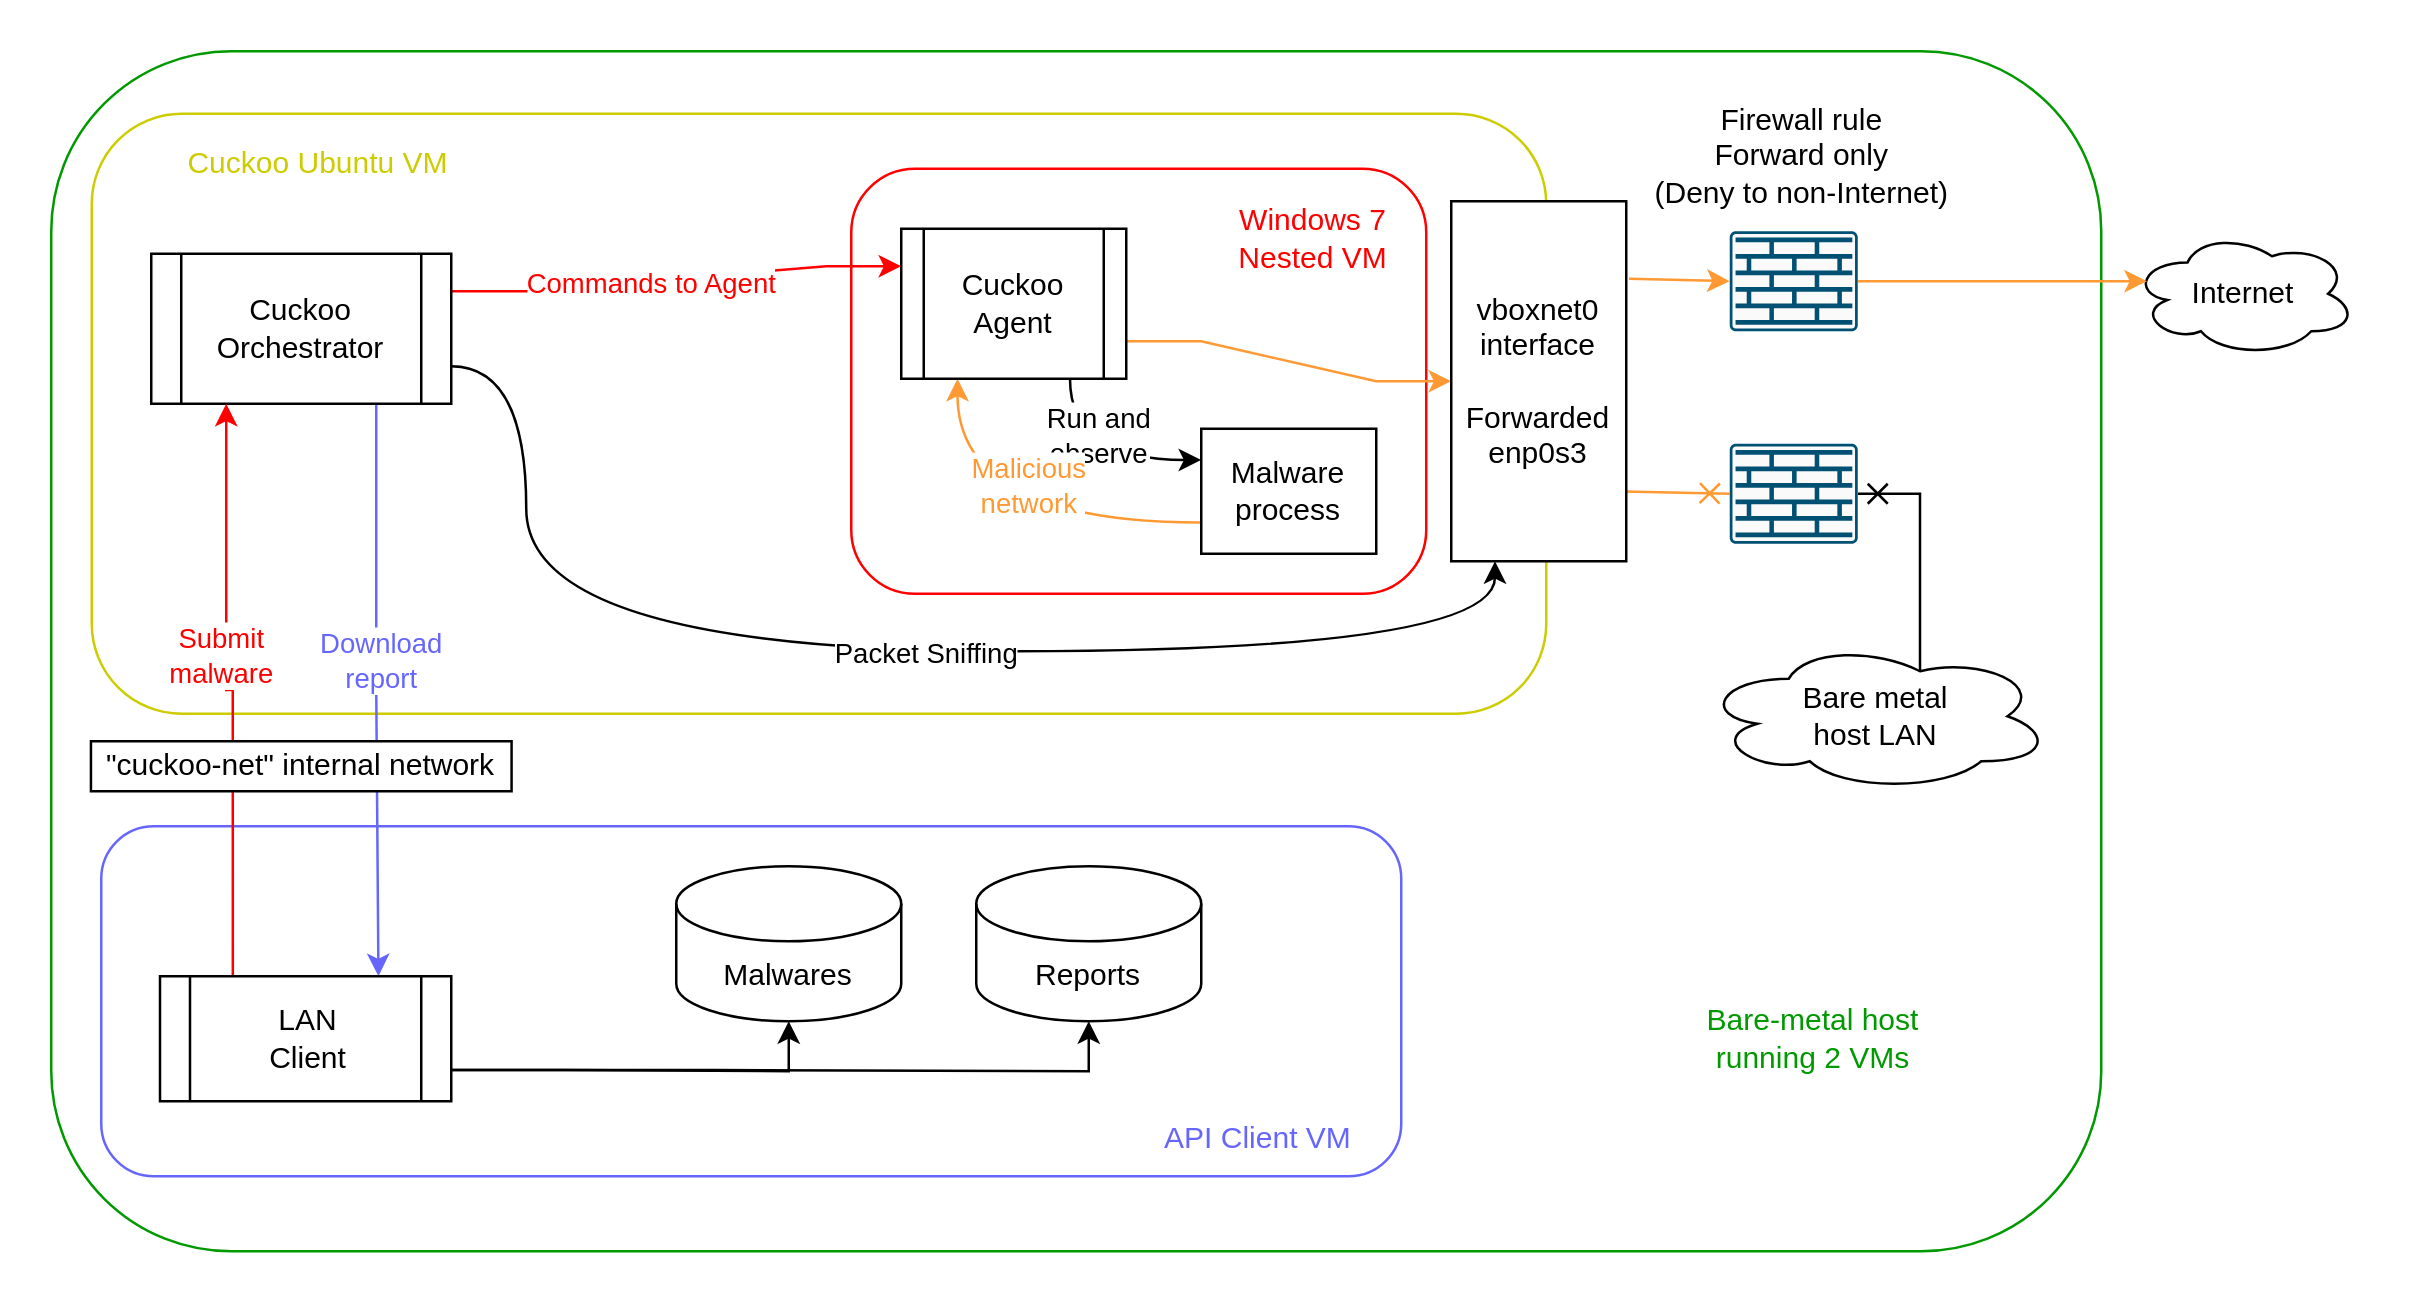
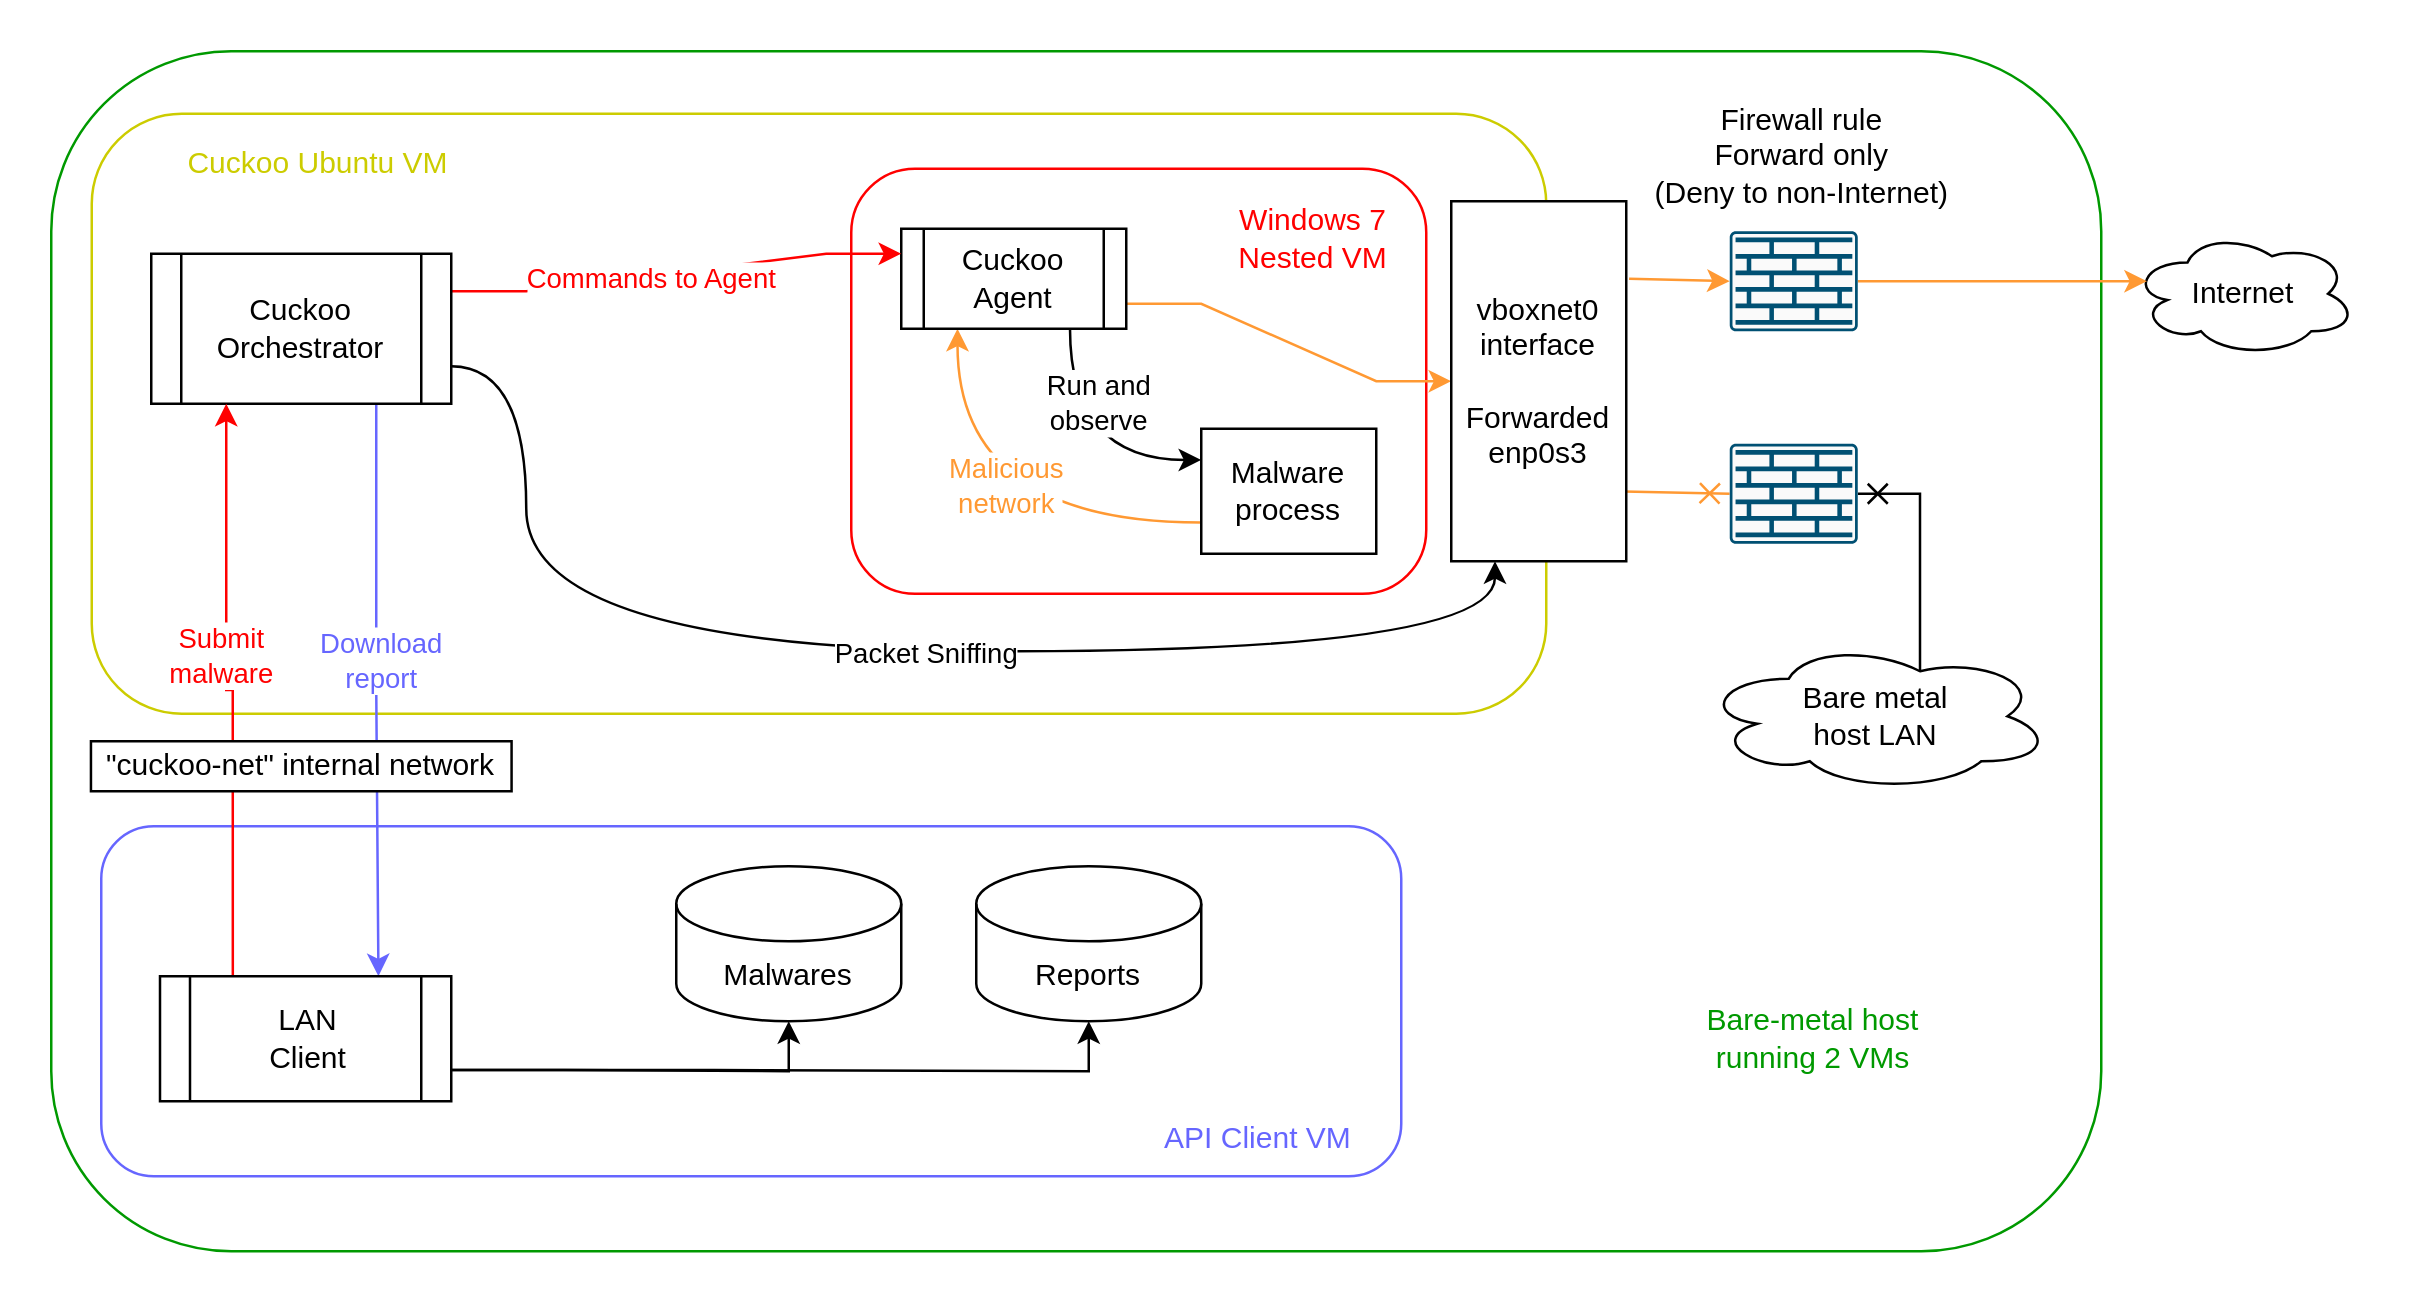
node "Cuckoo Agent": size 225x150 -> 225x100
